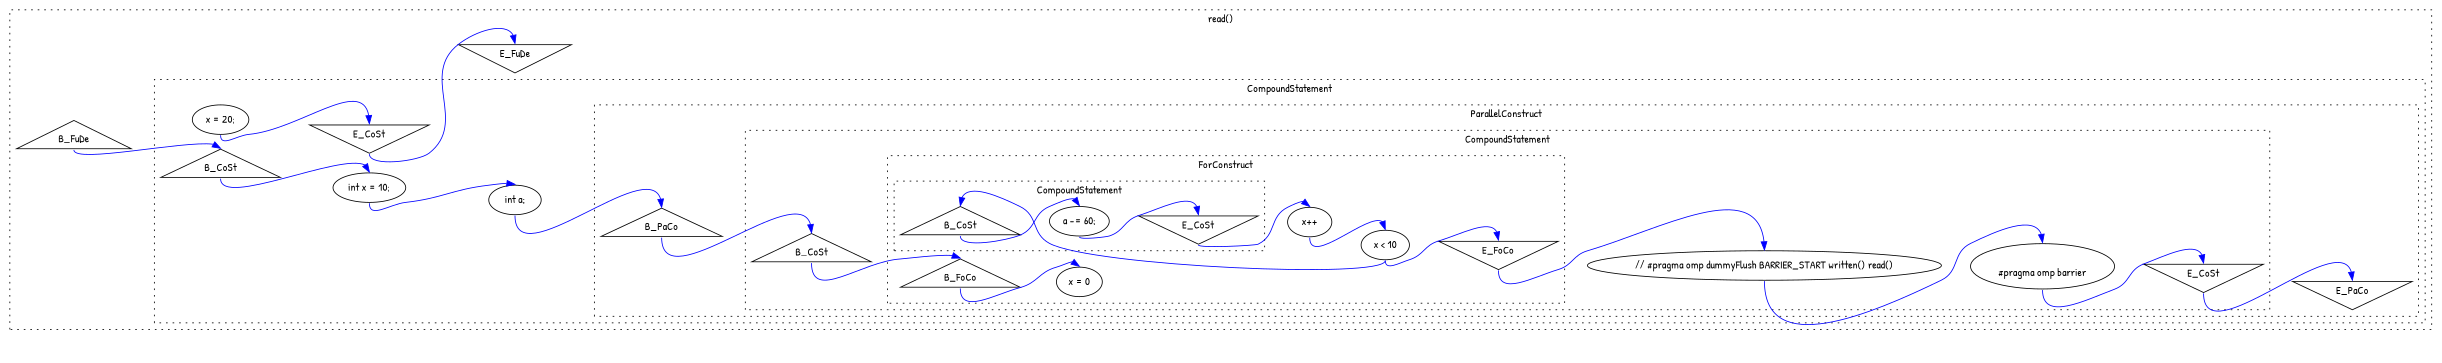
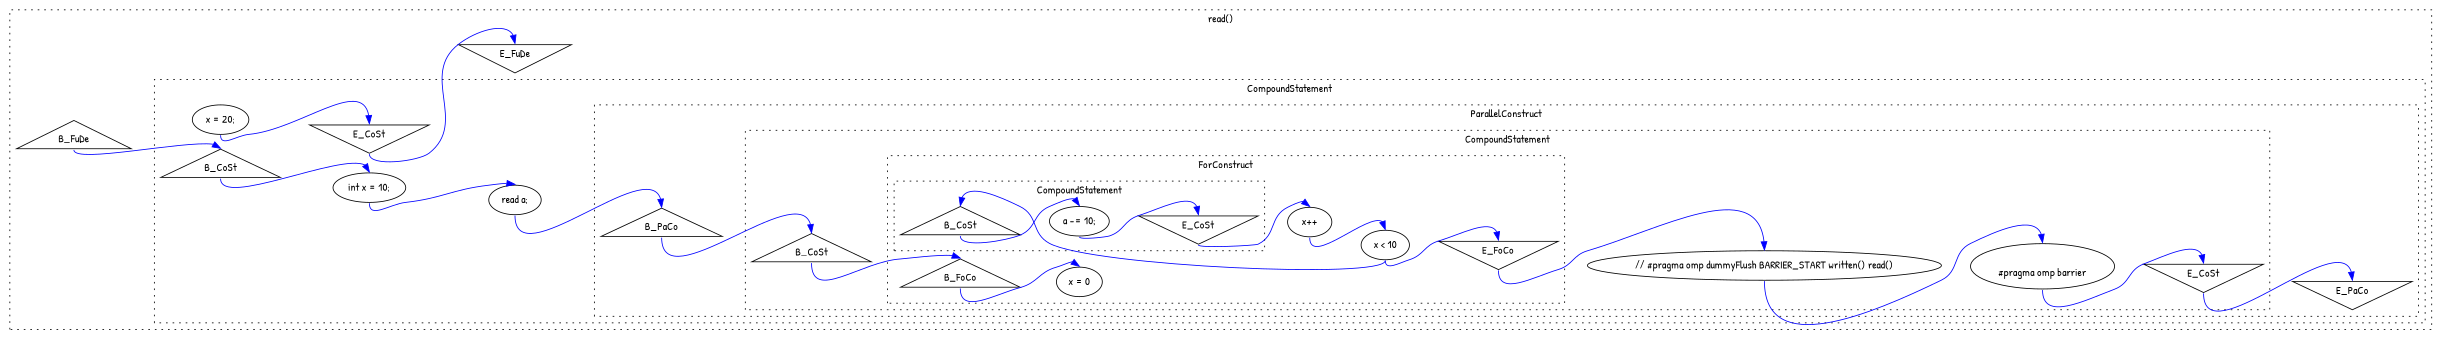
node "int a;": label "int a;" -> "read a;"
node "a -= 60;": label "a -= 60;" -> "a -= 10;"
